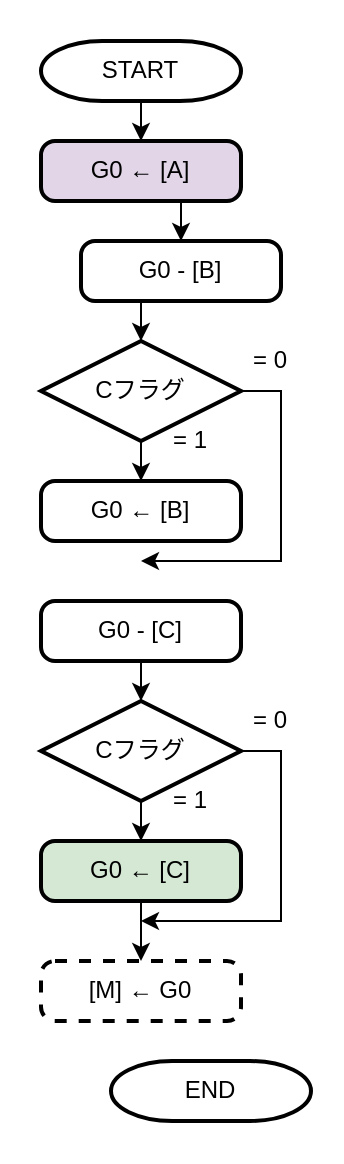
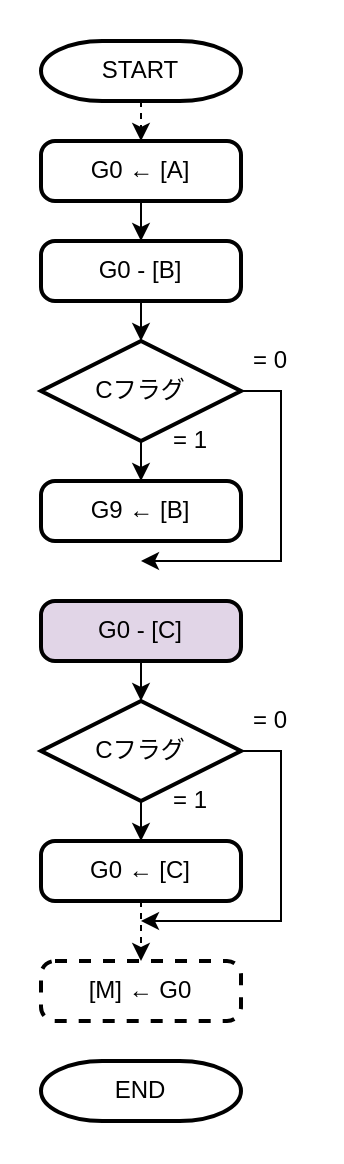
edge "START" -> "G0 ← [A]": style solid -> dashed
node "G0 ← [A]": fillcolor #e1d5e7 -> #ffffff
node "G0 - [B]": moved (181, 271) -> (141, 271)
node "G0 ← [B]": label "G0 ← [B]" -> "G9 ← [B]"
node "G0 - [C]": fillcolor #ffffff -> #e1d5e7
node "G0 ← [C]": fillcolor #d5e8d4 -> #ffffff
edge "G0 ← [C]" -> "[M] ← G0": style solid -> dashed
node "END": moved (211, 1091) -> (141, 1091)
